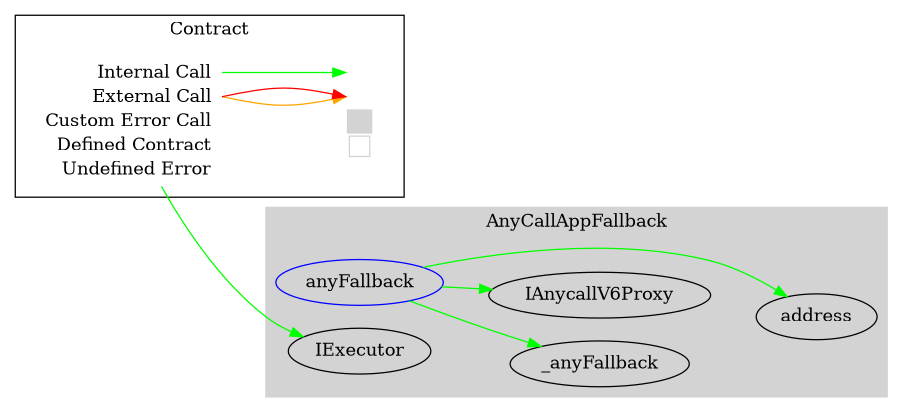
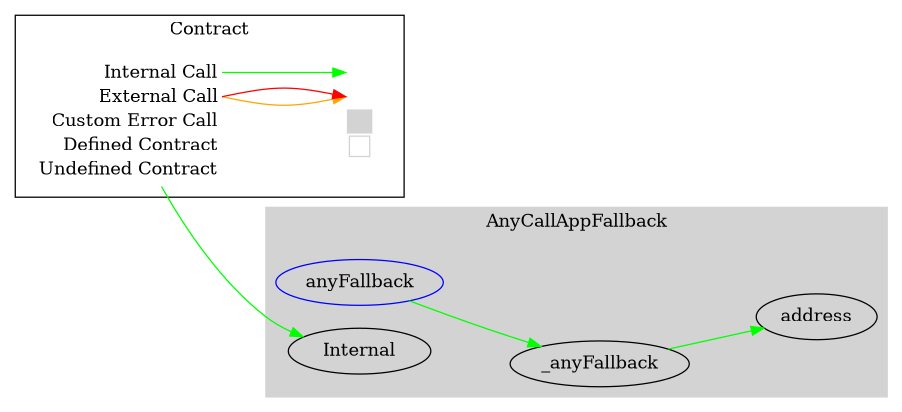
node "Internal Call": text "Undefined Error" -> "Undefined Contract"
edge "anyFallback" -> "address": now "_anyFallback" -> "address"
node "IAnycallV6Proxy": removed
node "IExecutor": label "IExecutor" -> "Internal"
